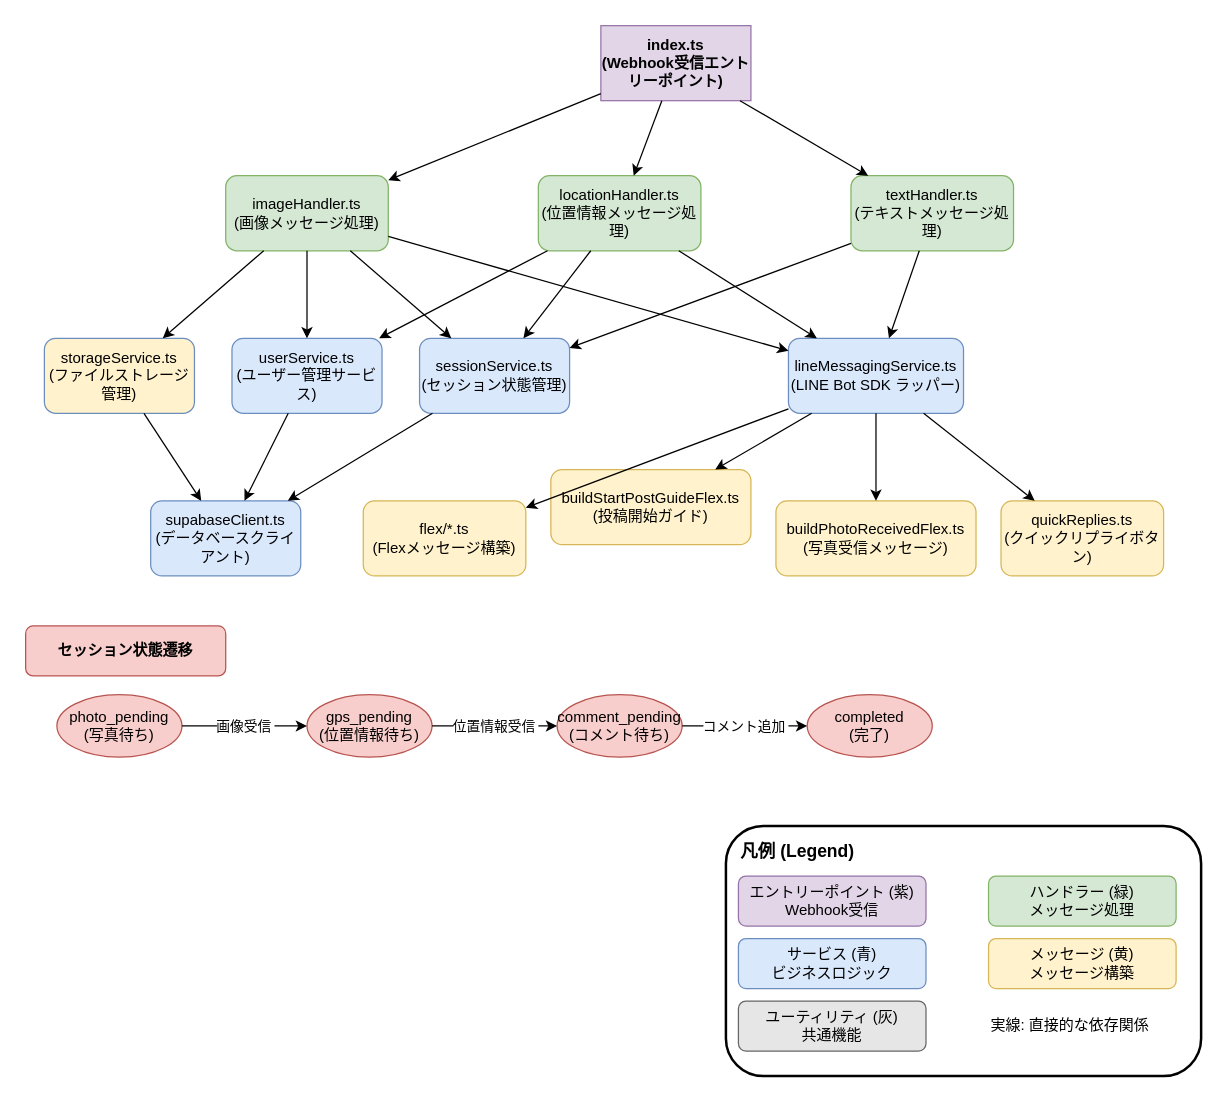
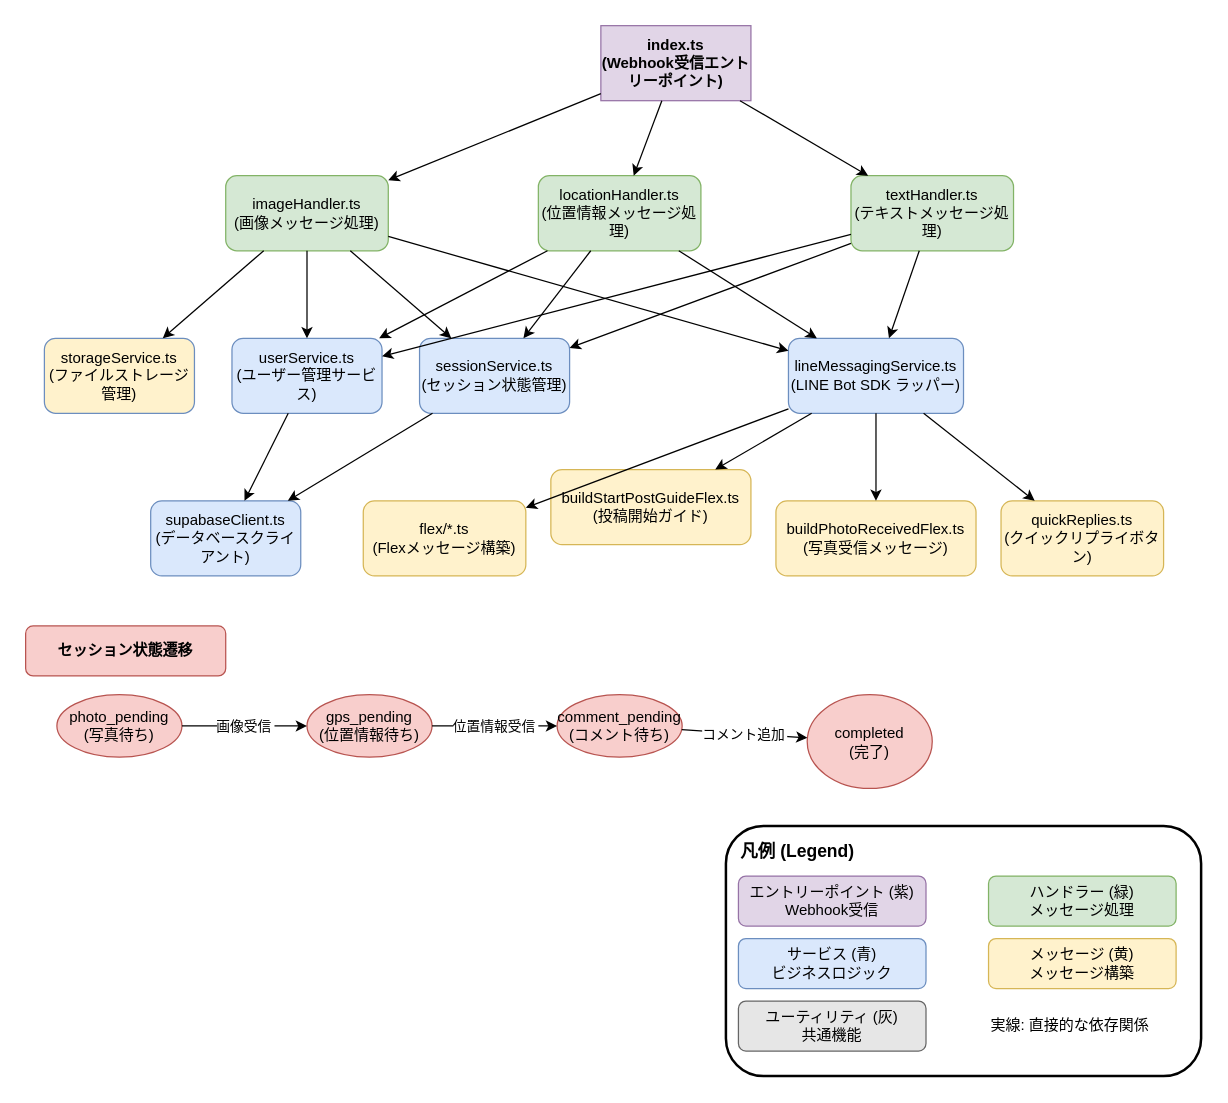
edge "textHandler.ts (テキストメッセージ処理)" -> "userService.ts (ユーザー管理サービス)": added
edge "storageService.ts (ファイルストレージ管理)" -> "supabaseClient.ts (データベースクライアント)": removed
node "completed (完了)": size 125x63 -> 125x94
